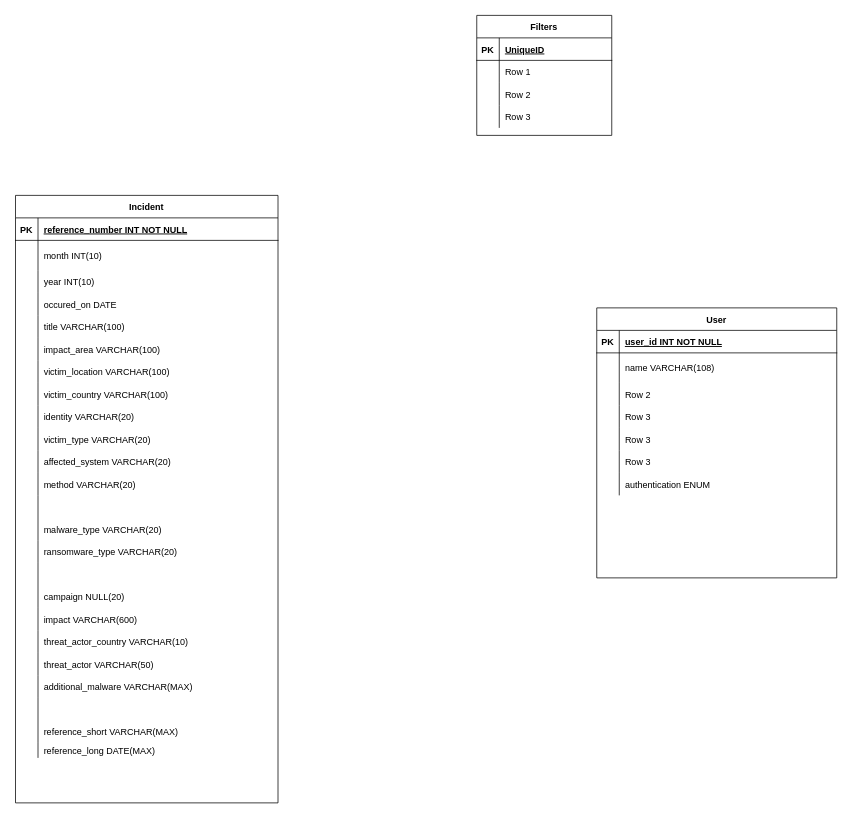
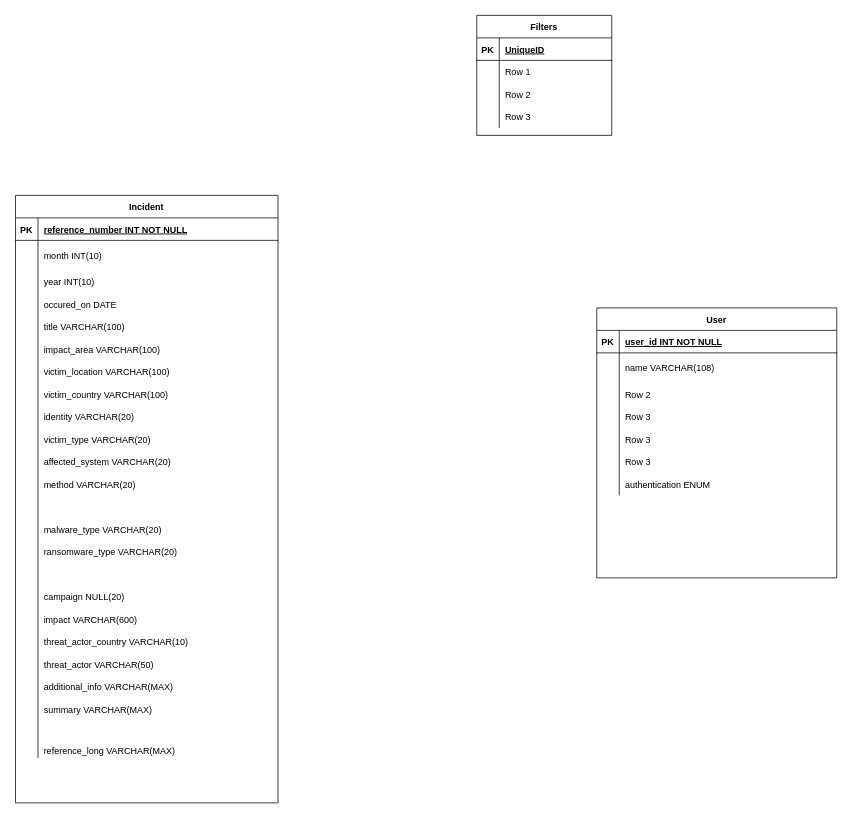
node "additional_malware VARCHAR(MAX)": label "additional_malware VARCHAR(MAX)" -> "additional_info VARCHAR(MAX)"
node "summary VARCHAR(MAX)": added
node "reference_short VARCHAR(MAX)": removed
node "reference_long DATE(MAX)": label "reference_long DATE(MAX)" -> "reference_long VARCHAR(MAX)"
